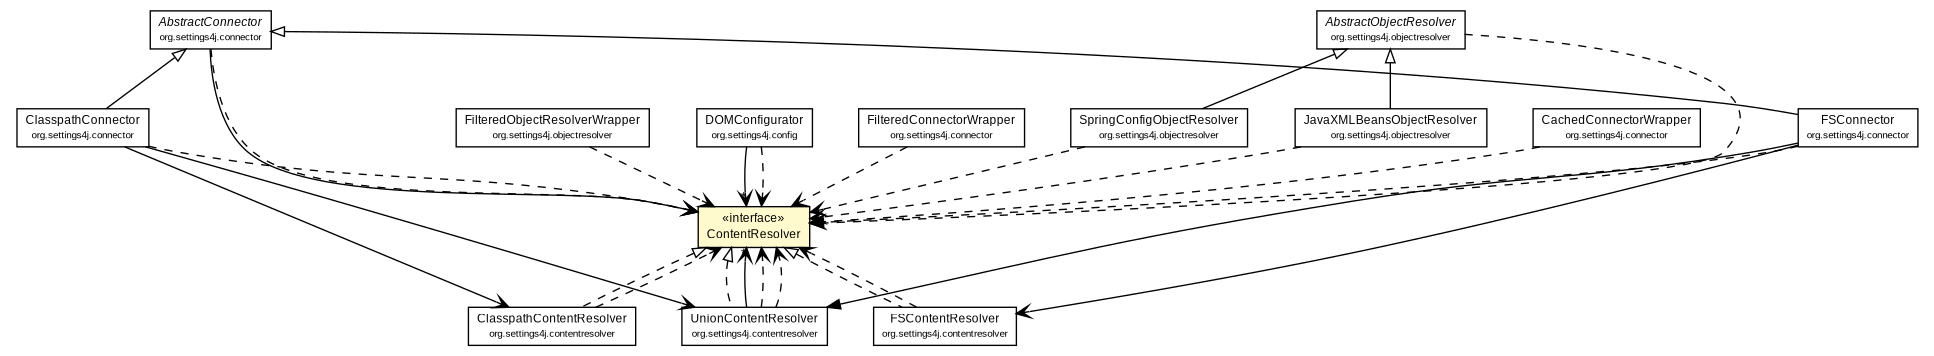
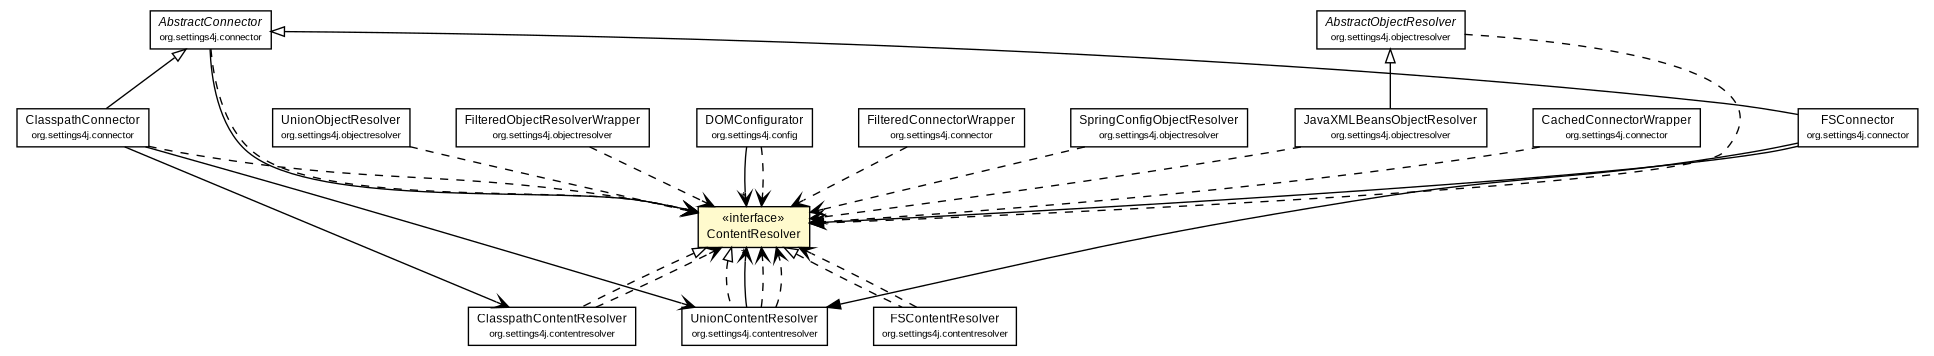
edge "SpringConfigObjectResolver" -> "AbstractObjectResolver": removed
node "UnionObjectResolver": added
edge "FSConnector" -> "ContentResolver": style dashed -> solid
edge "FSConnector" -> "FSContentResolver": removed
